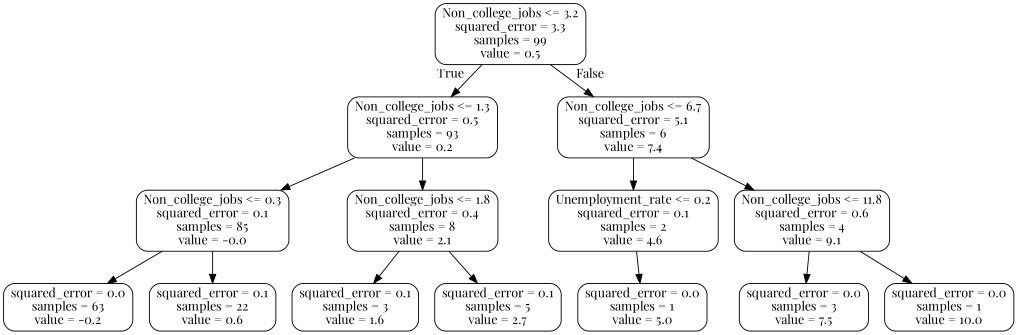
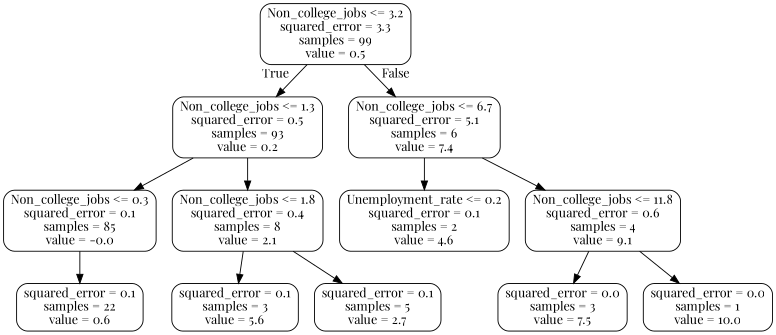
node "squared_error = 0.0 samples = 63 value = -0.2": removed
node "squared_error = 0.1 samples = 3 value = 1.6": label "squared_error = 0.1 samples = 3 value = 1.6" -> "squared_error = 0.1 samples = 3 value = 5.6"
node "squared_error = 0.0 samples = 1 value = 5.0": removed
